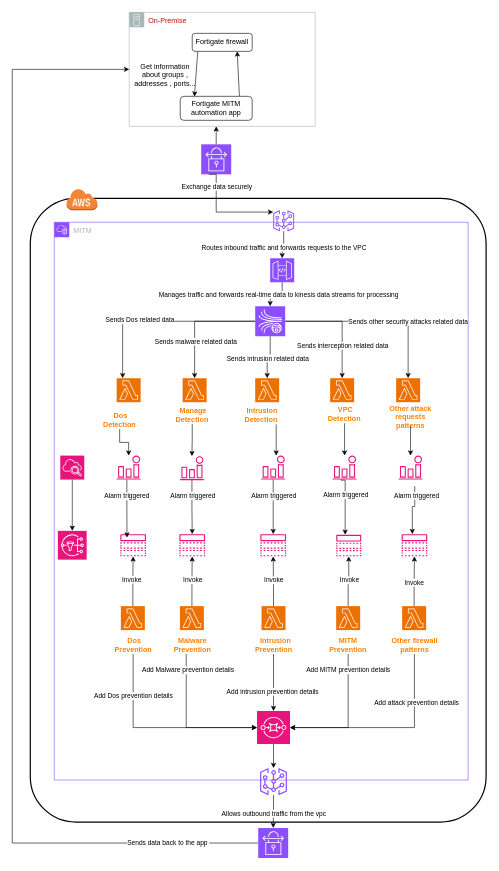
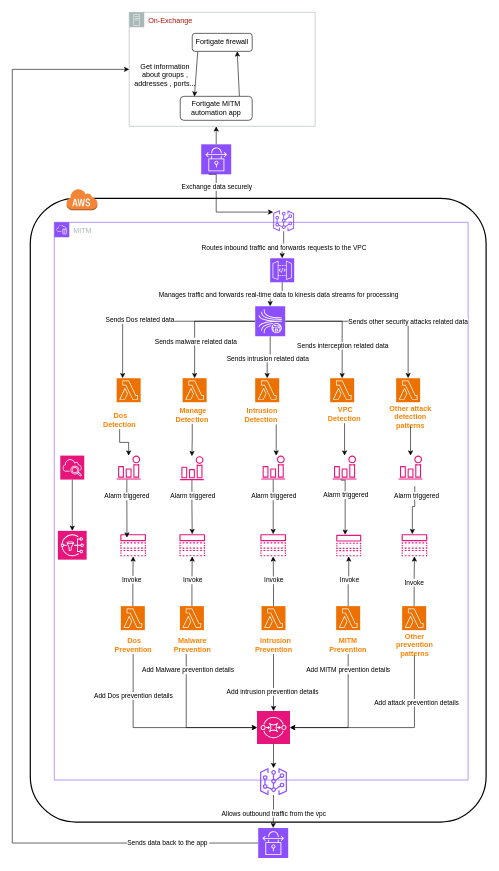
node "On-Premise": label "On-Premise" -> "On-Exchange"
node "Other attack requests patterns": label "Other attack requests patterns" -> "Other attack detection patterns"
node "Other firewall patterns": label "Other firewall patterns" -> "Other prevention patterns"
